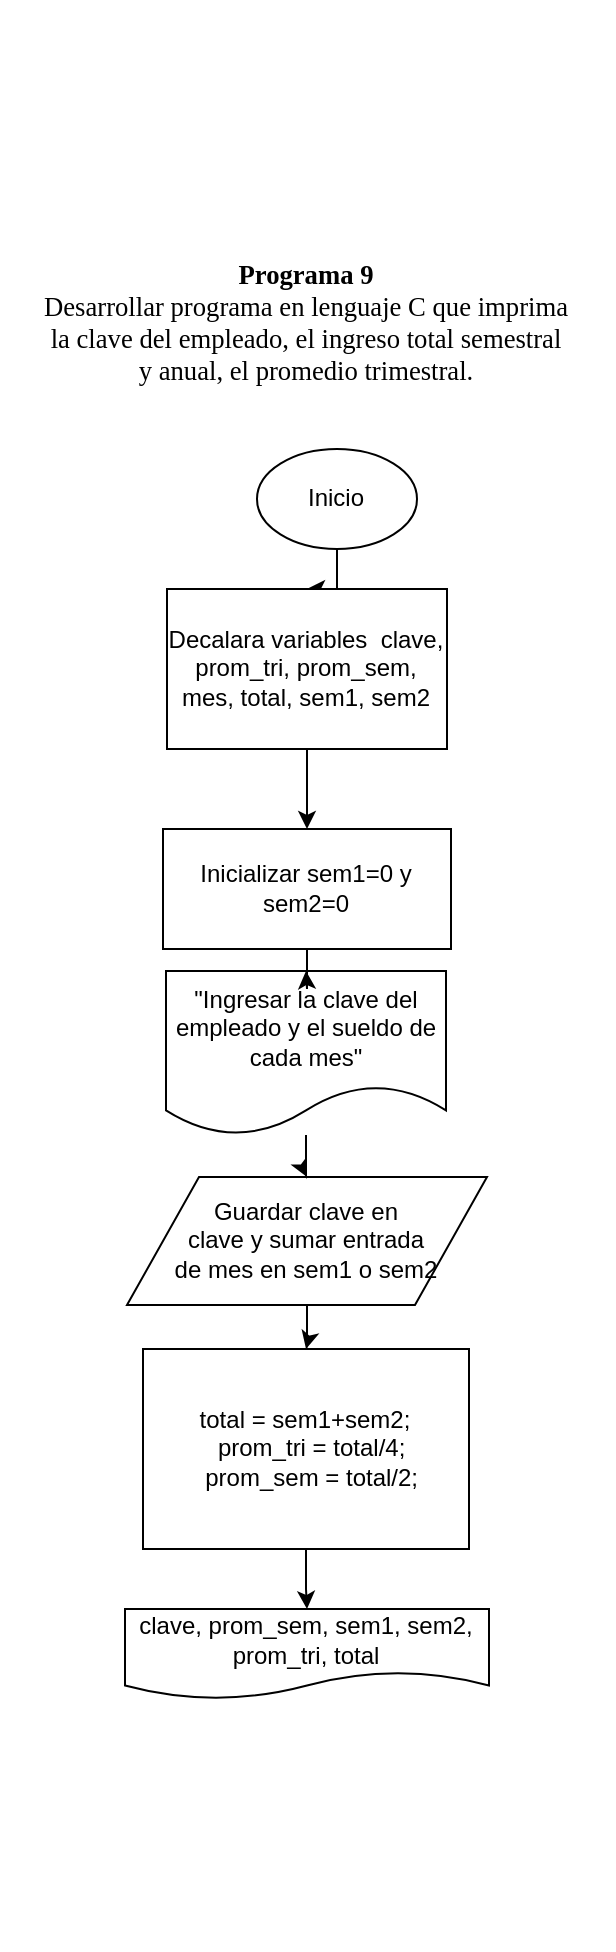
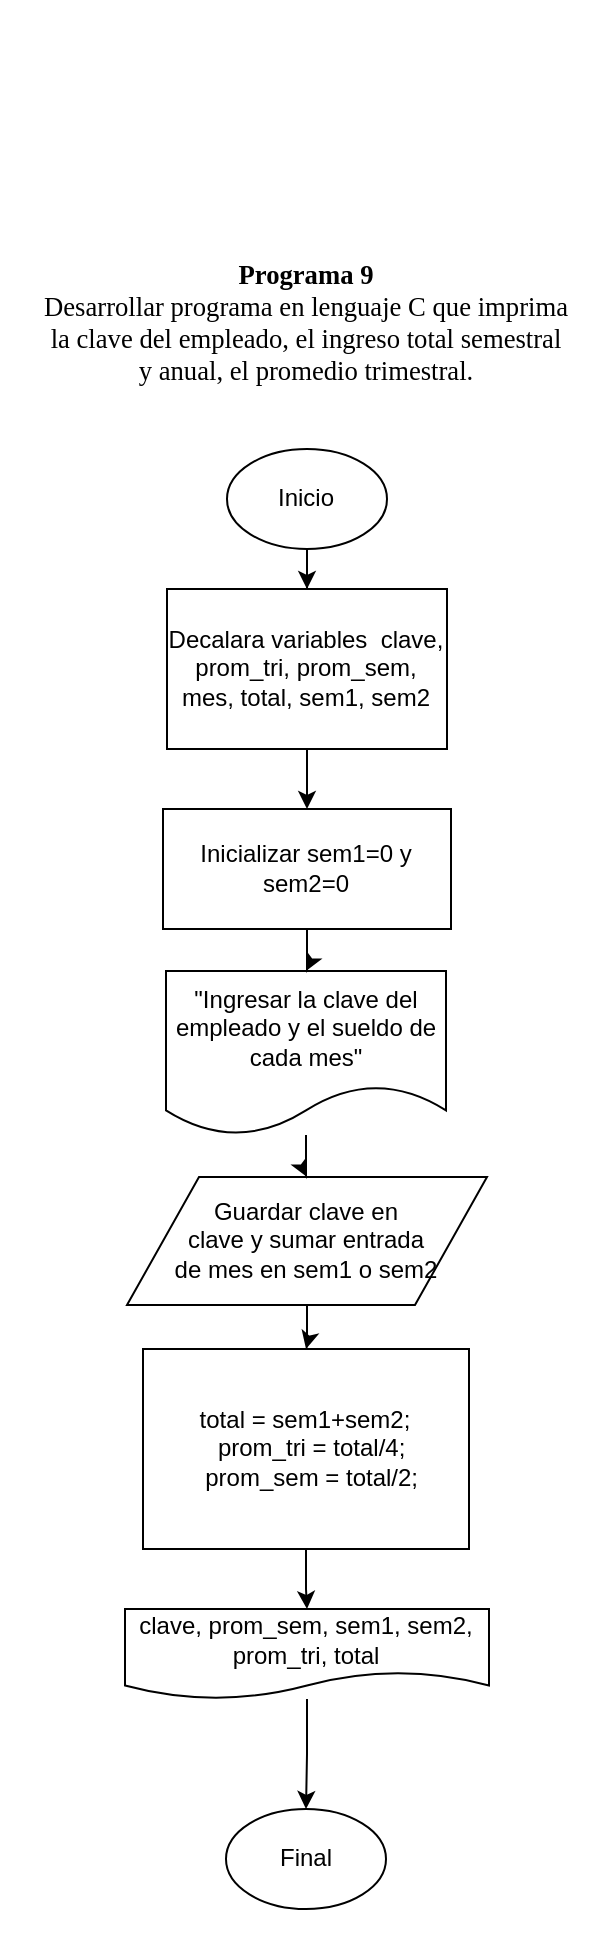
node "Inicio": moved (337, 499) -> (307, 499)
node "Inicializar sem1=0 y sem2=0": moved (307, 889) -> (307, 869)
edge "clave, prom_sem, sem1, sem2, prom_tri, total" -> "Final": added
node "Final": added
